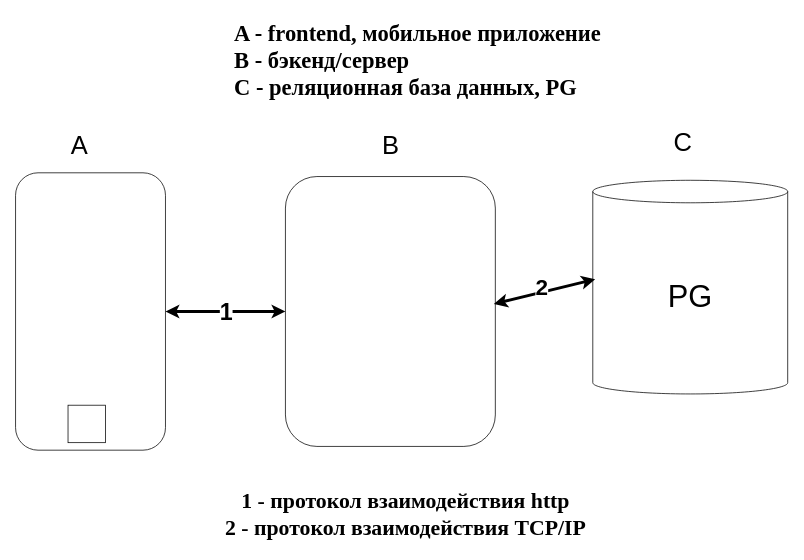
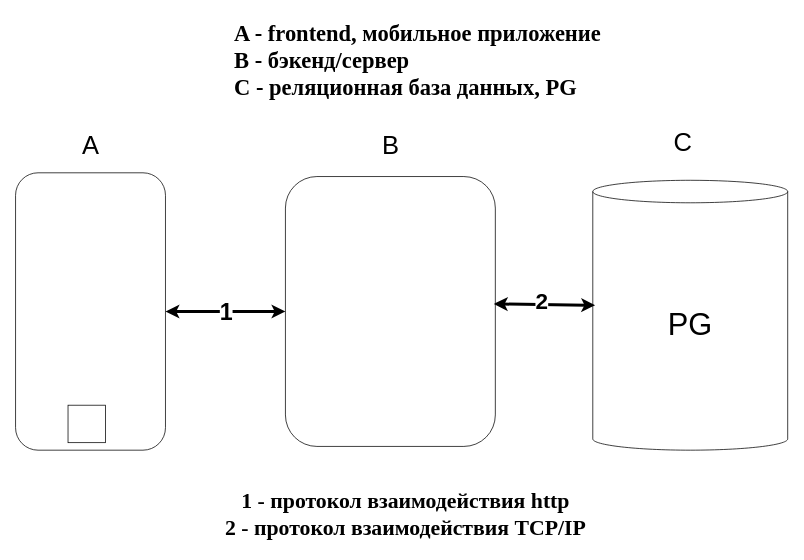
node "A": moved (79, 145) -> (90, 145)
node "PG": size 195x214 -> 195x270
